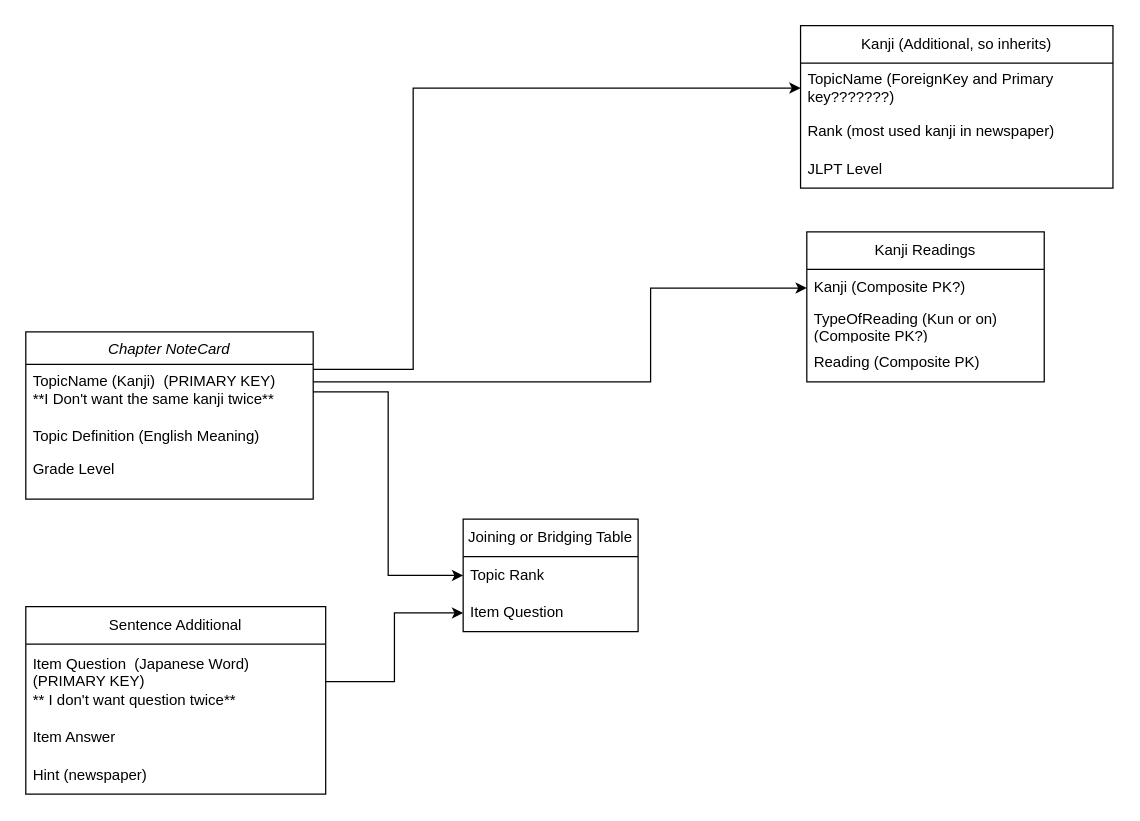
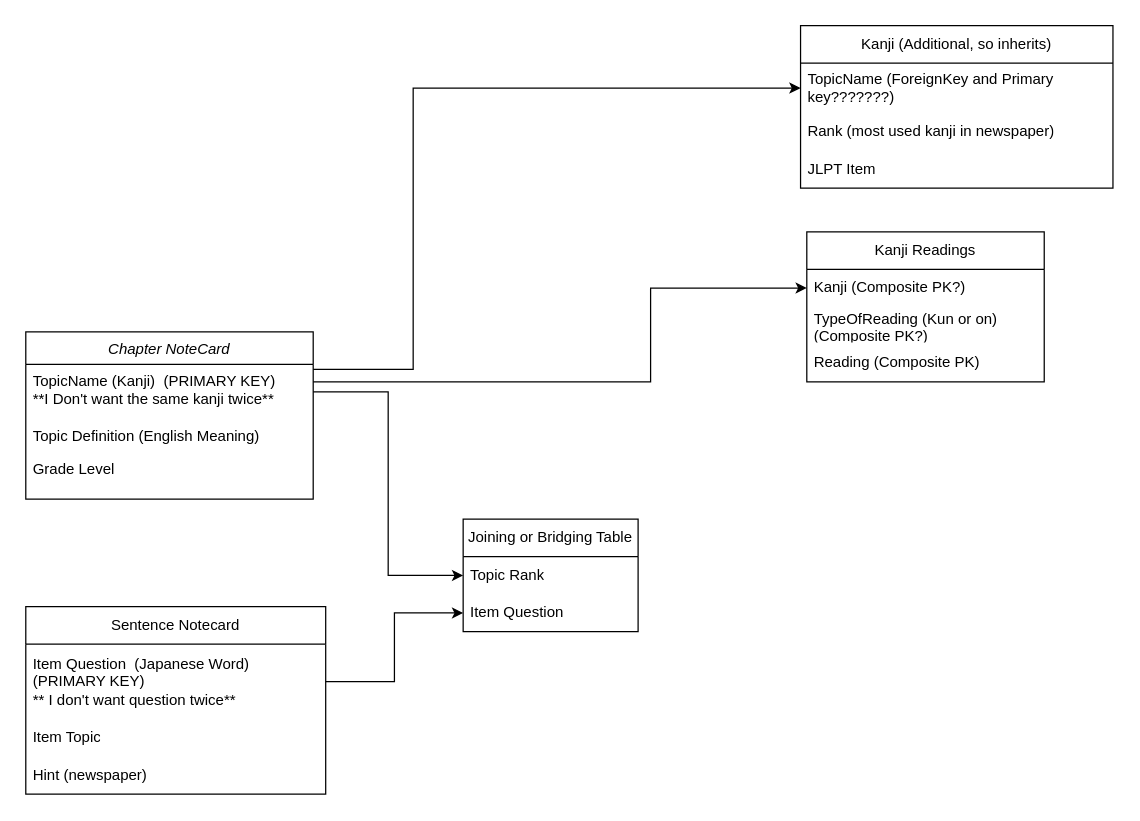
node "JLPT Level": label "JLPT Level" -> "JLPT Item"
node "Sentence Additional": label "Sentence Additional" -> "Sentence Notecard"
node "Item Answer": label "Item Answer" -> "Item Topic"
